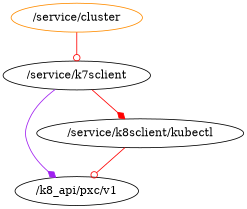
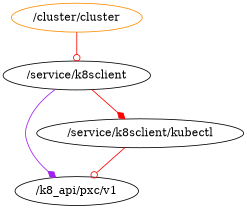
node "/service/cluster": label "/service/cluster" -> "/cluster/cluster"
node "/service/k7sclient": label "/service/k7sclient" -> "/service/k8sclient"
